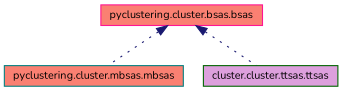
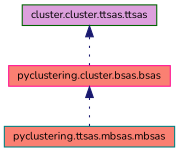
edge "cluster.cluster.ttsas.ttsas" -> "pyclustering.cluster.bsas.bsas": reversed
node "pyclustering.cluster.mbsas.mbsas": label "pyclustering.cluster.mbsas.mbsas" -> "pyclustering.ttsas.mbsas.mbsas"
